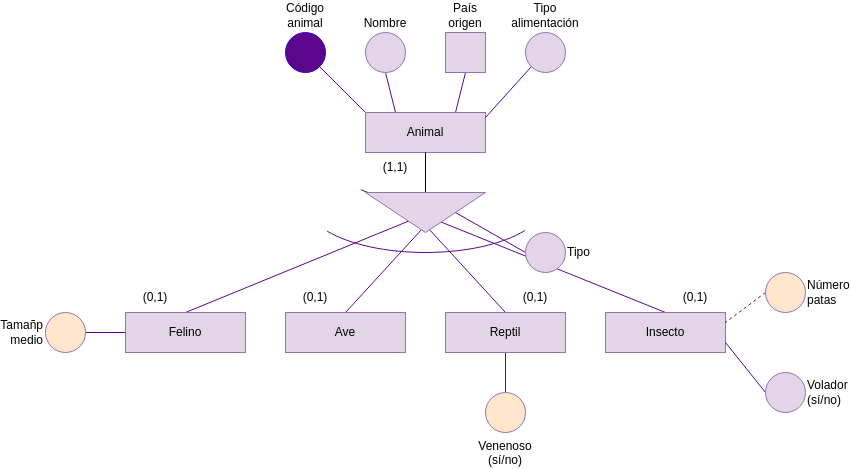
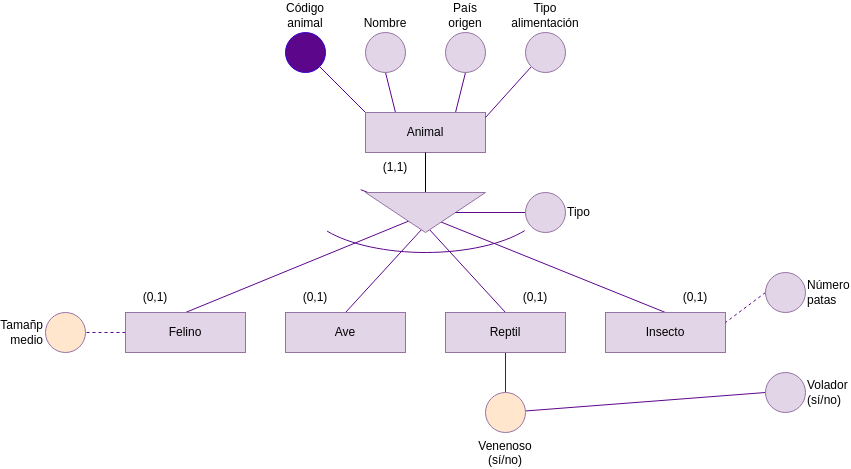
node "País origen": shape rectangle -> ellipse
node "Tipo": moved (546, 253) -> (546, 213)
node "Número patas": fillcolor #ffe6cc -> #e1d5e7
edge "Tamañp medio" -- "Felino": style solid -> dashed
edge "Insecto" -- "Volador (sí/no)": now "Venenoso (sí/no)" -- "Volador (sí/no)"
